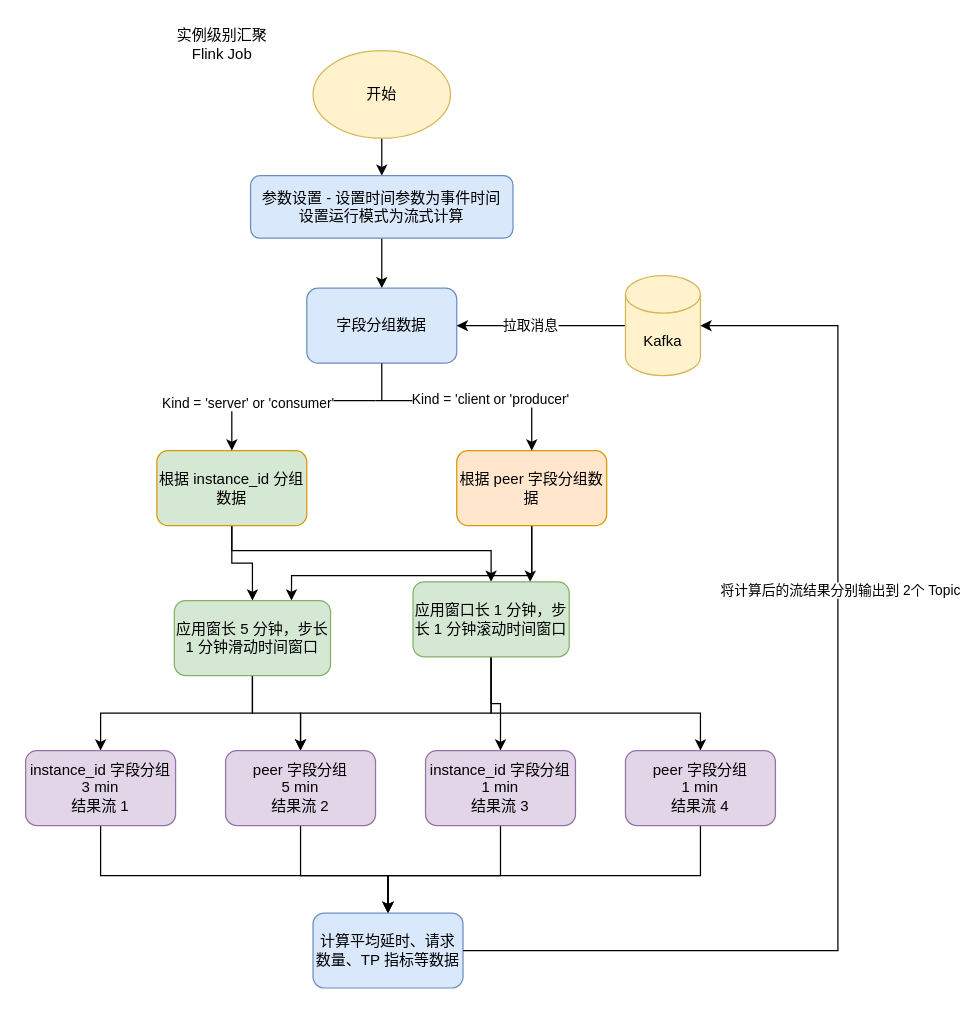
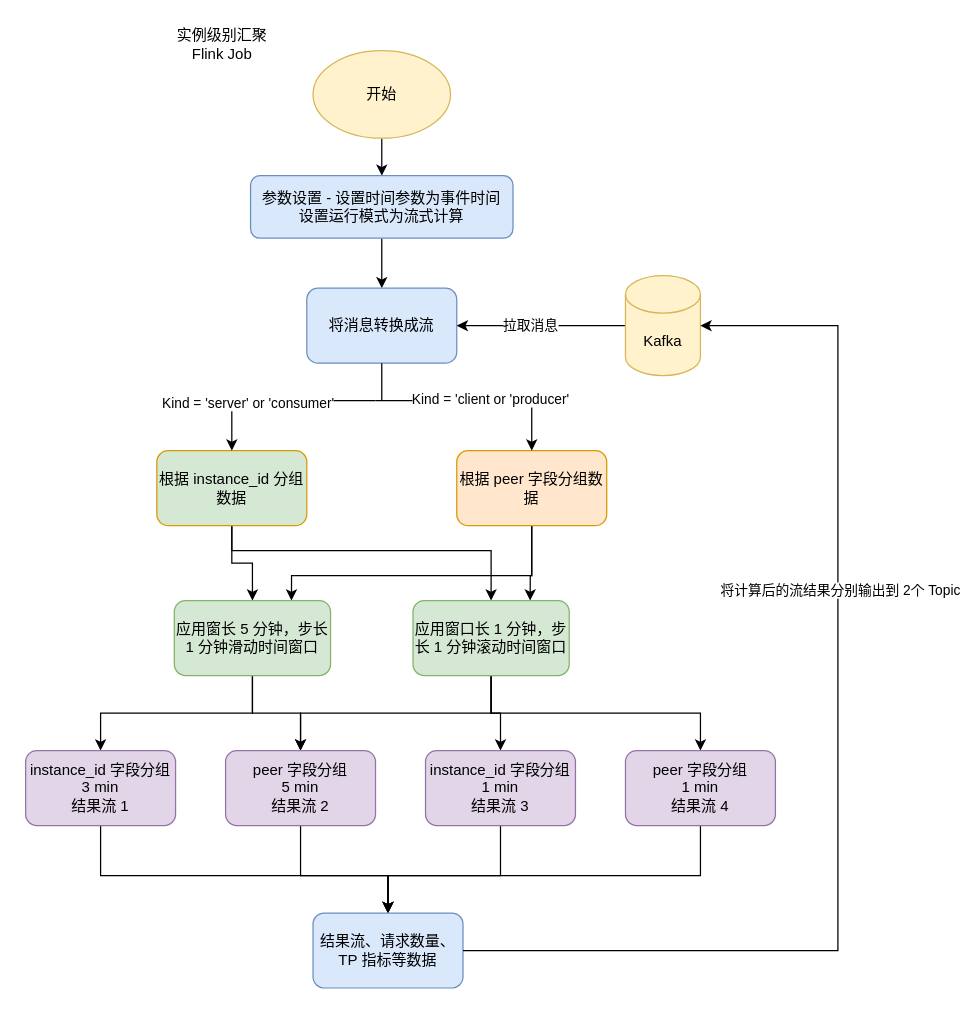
node "字段分组数据": label "字段分组数据" -> "将消息转换成流"
node "应用窗口长 1 分钟，步长 1 分钟滚动时间窗口": moved (491, 619) -> (491, 638)
node "计算平均延时、请求数量、TP 指标等数据": label "计算平均延时、请求数量、TP 指标等数据" -> "结果流、请求数量、TP 指标等数据"
